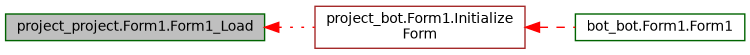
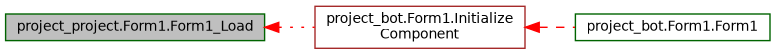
node "project_bot.Form1.Initialize Form": label "project_bot.Form1.Initialize Form" -> "project_bot.Form1.Initialize Component"
node "bot_bot.Form1.Form1": label "bot_bot.Form1.Form1" -> "project_bot.Form1.Form1"
